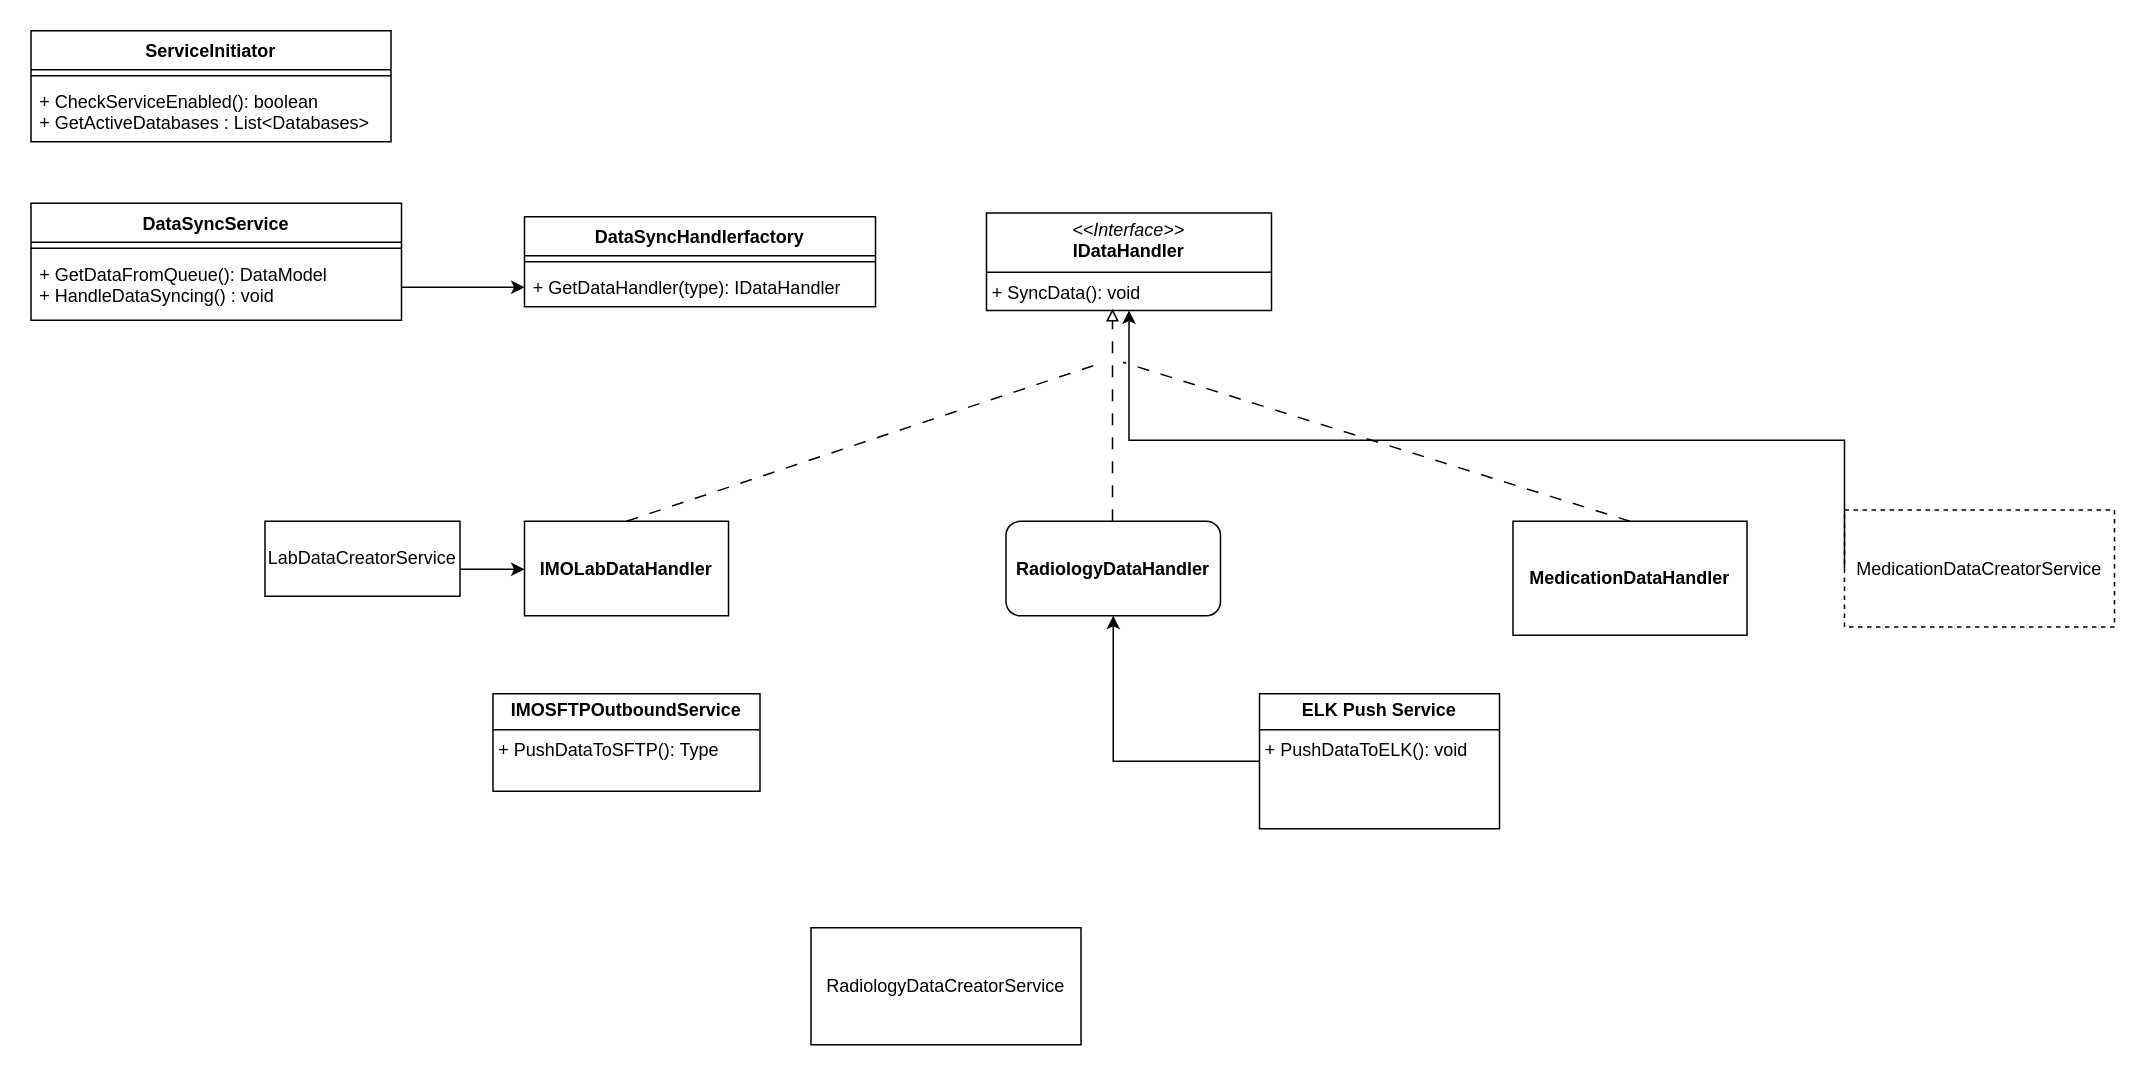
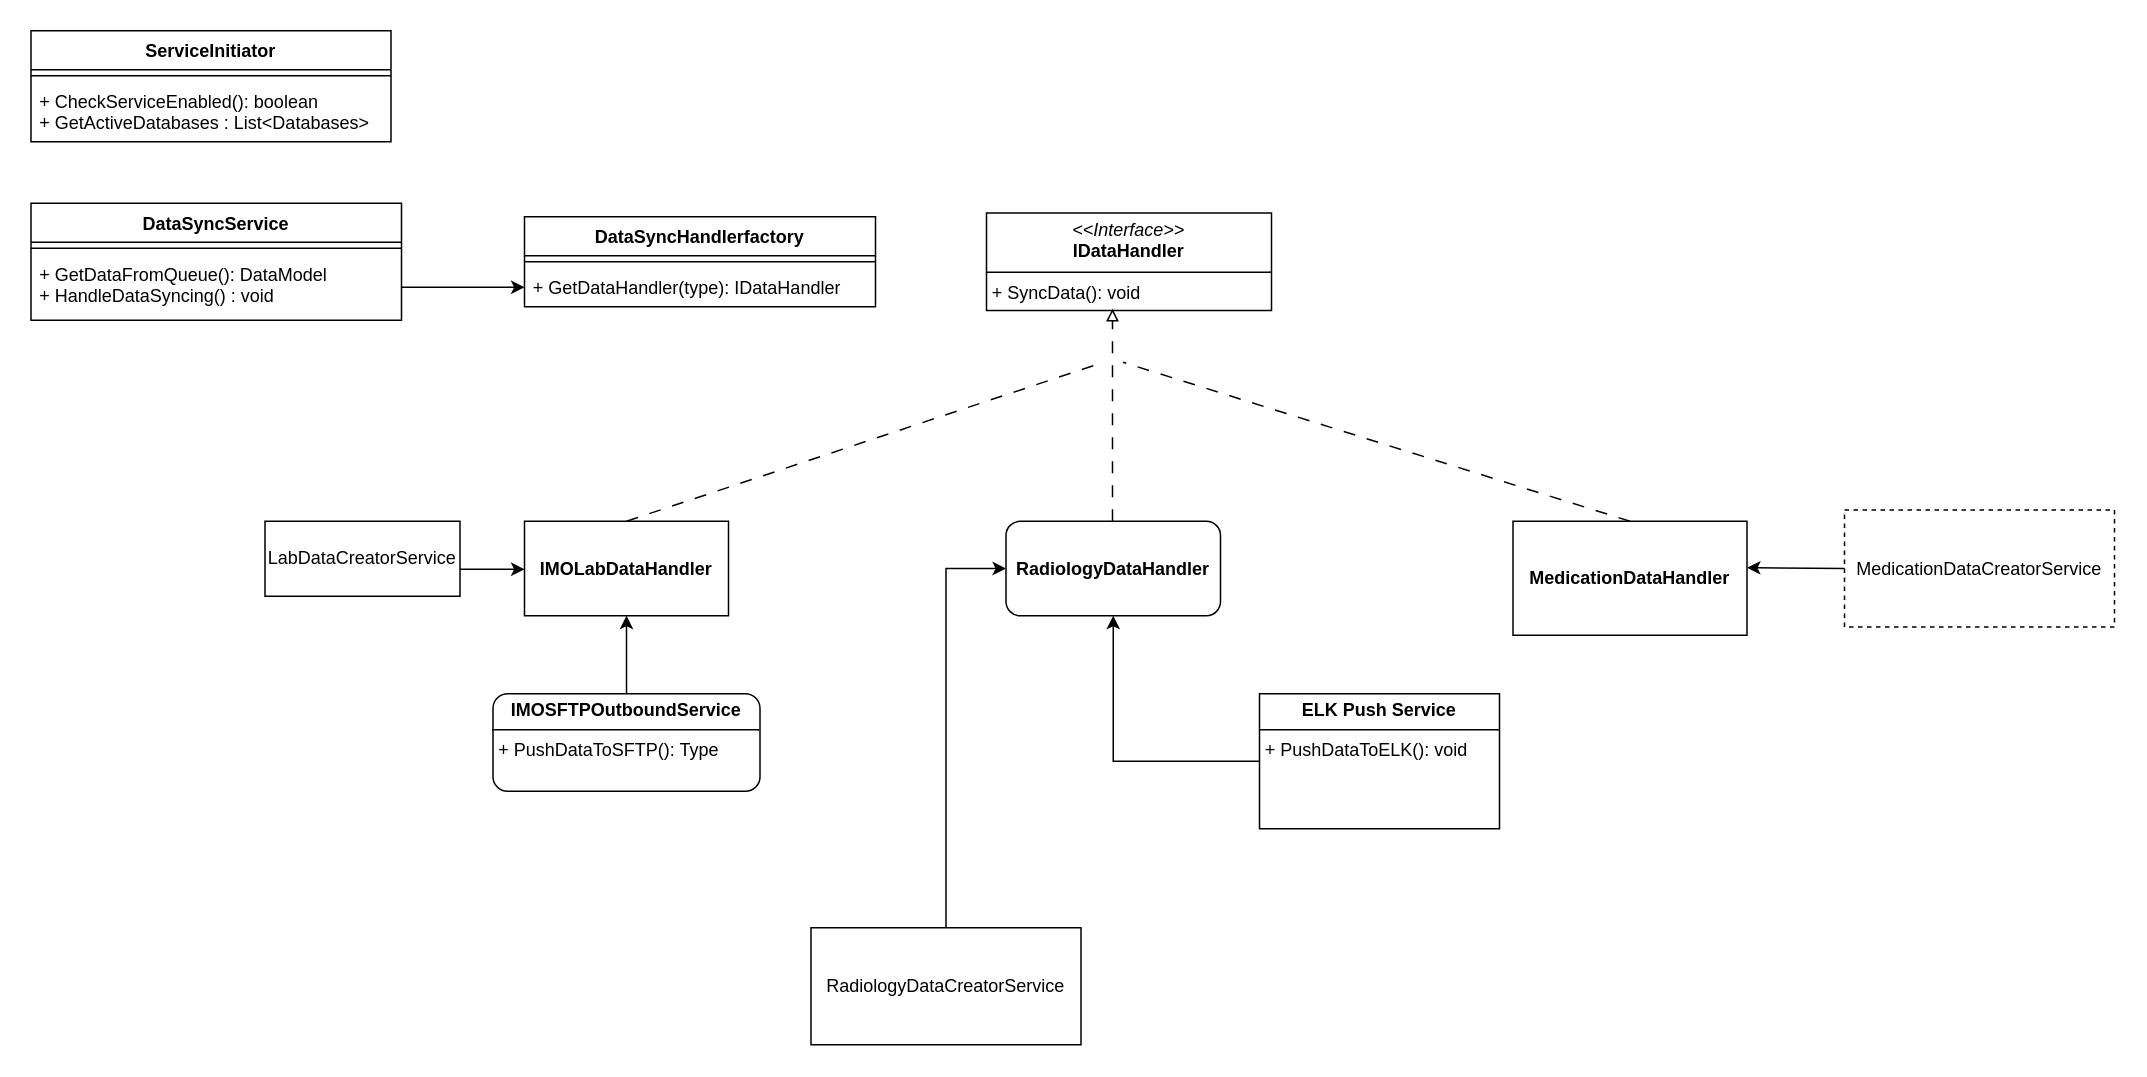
edge "MedicationDataCreatorService" -> "<<Interface>> IDataHandler + SyncData(): void": now "MedicationDataCreatorService" -> "MedicationDataHandler"
edge "IMOSFTPOutboundService + PushDataToSFTP(): Type" -> "IMOLabDataHandler": added
edge "RadiologyDataCreatorService" -> "RadiologyDataHandler": added
node "IMOSFTPOutboundService + PushDataToSFTP(): Type": shape rectangle -> rounded rectangle
